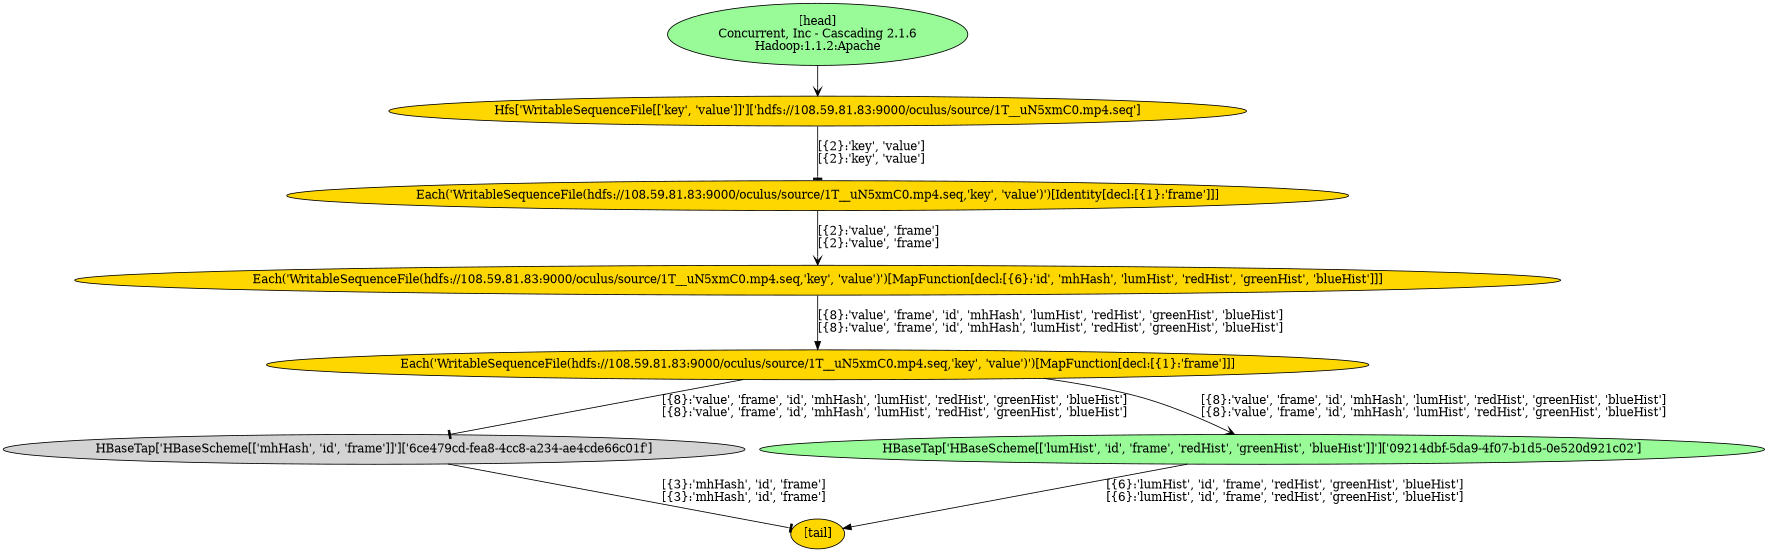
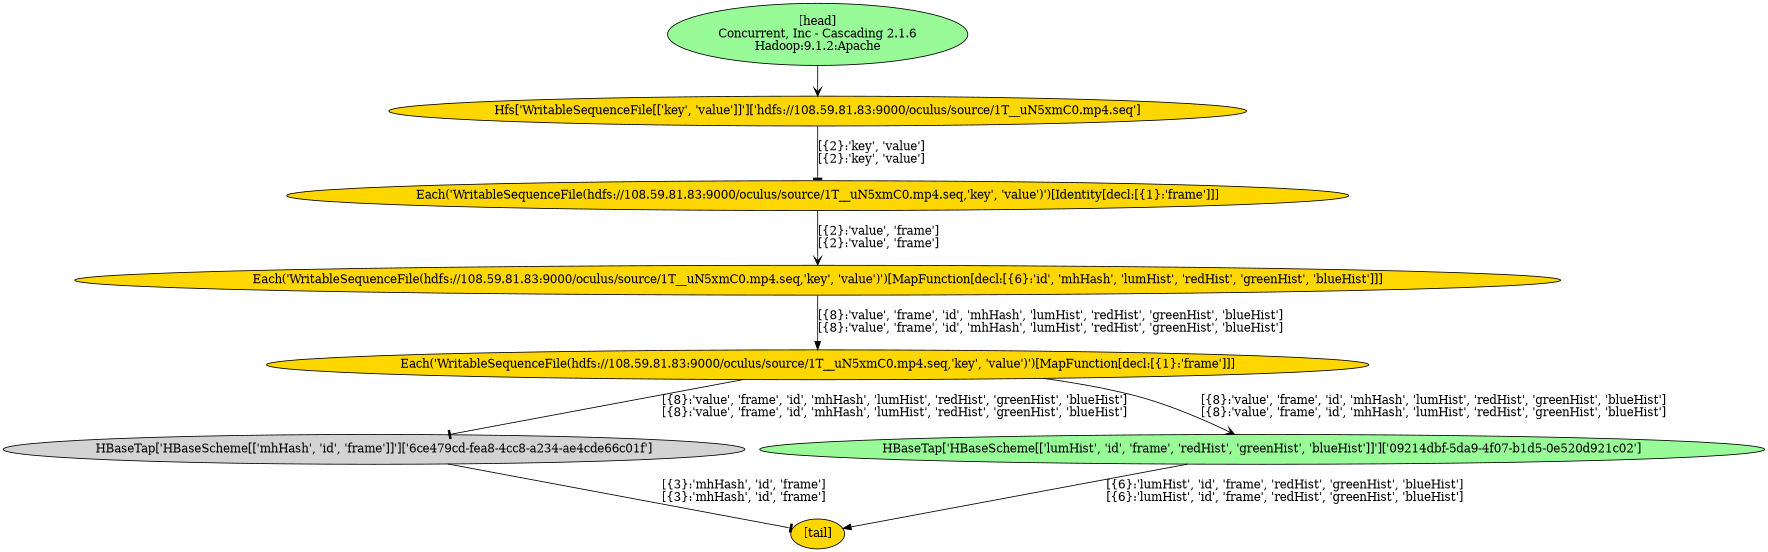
node "[head] Concurrent, Inc - Cascading 2.1.6 Hadoop:1.1.2:Apache": label "[head] Concurrent, Inc - Cascading 2.1.6 Hadoop:1.1.2:Apache" -> "[head] Concurrent, Inc - Cascading 2.1.6 Hadoop:9.1.2:Apache"
